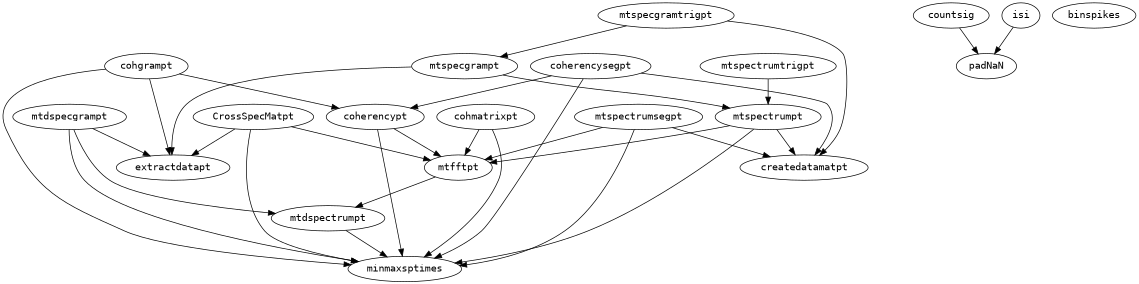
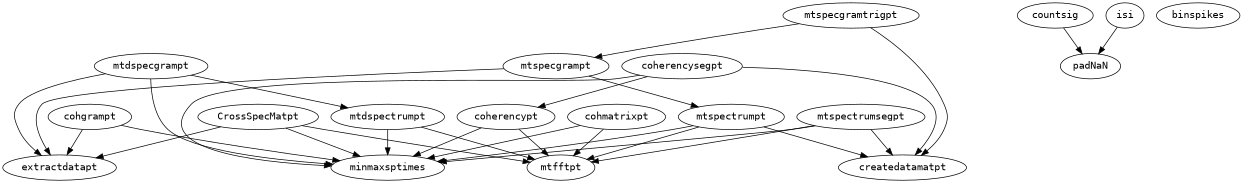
node "mtspectrumtrigpt": removed
edge "cohgrampt" -> "coherencypt": removed
edge "mtfftpt" -> "mtdspectrumpt": reversed
